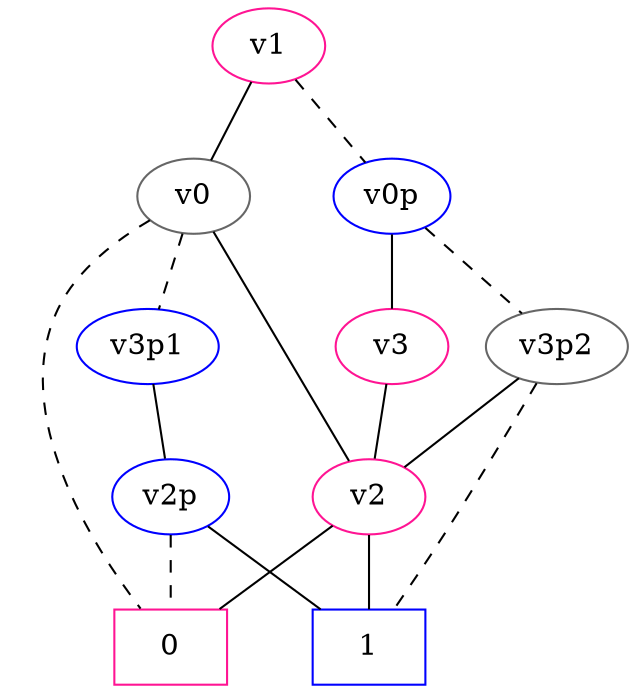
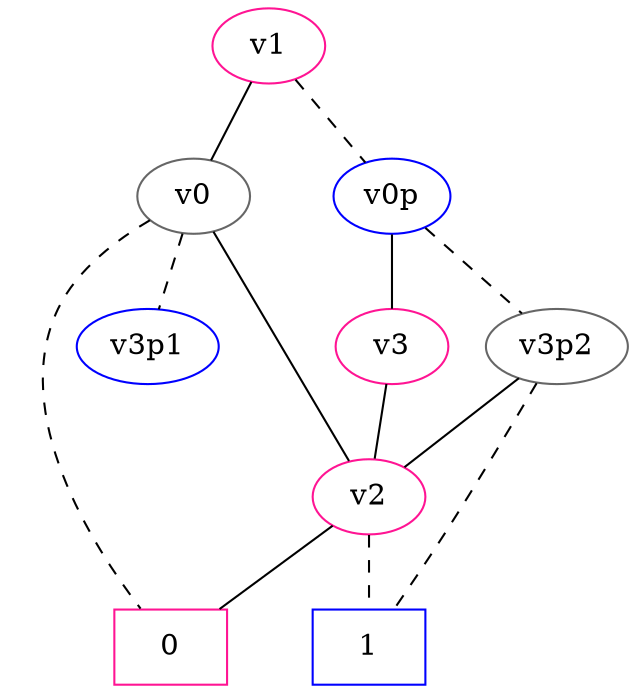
node "v2p": removed
edge "v2" -- "1": style solid -> dashed
